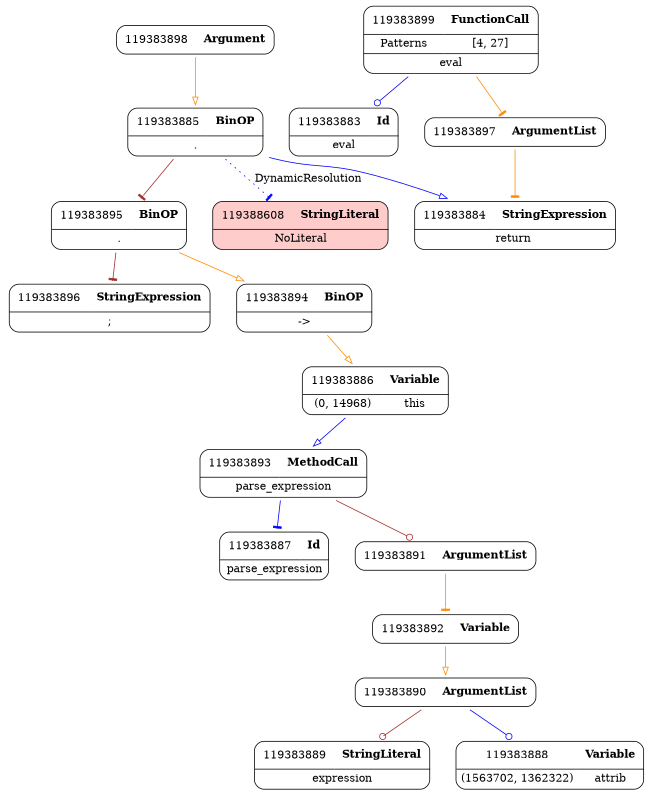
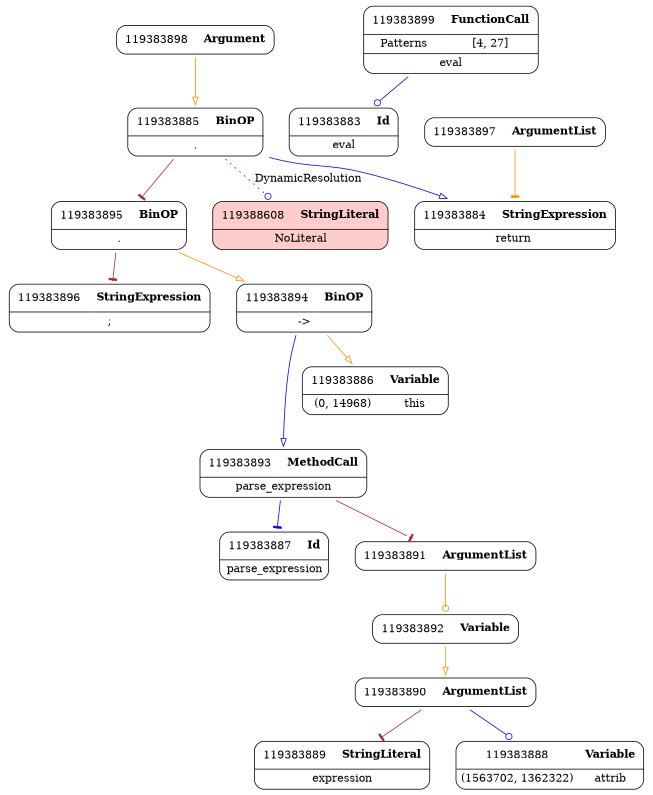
edge "119383899" -> "119383897": removed
edge "119383885" -> "119388608": arrowhead tee -> odot
edge "119383886" -> "119383893": now "119383894" -> "119383893"
edge "119383893" -> "119383891": arrowhead odot -> tee
edge "119383891" -> "119383892": arrowhead tee -> odot
edge "119383890" -> "119383889": arrowhead odot -> tee
